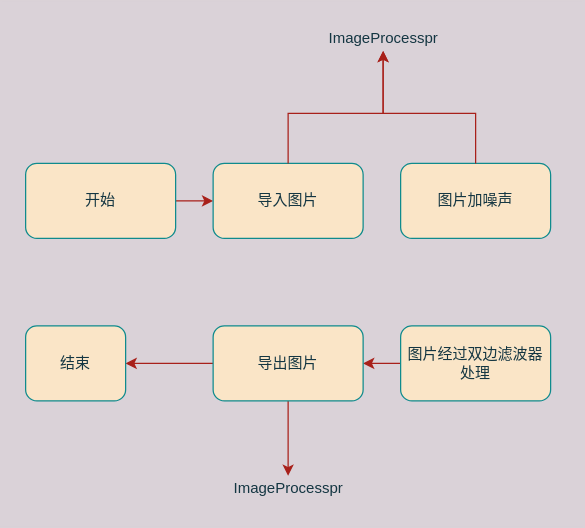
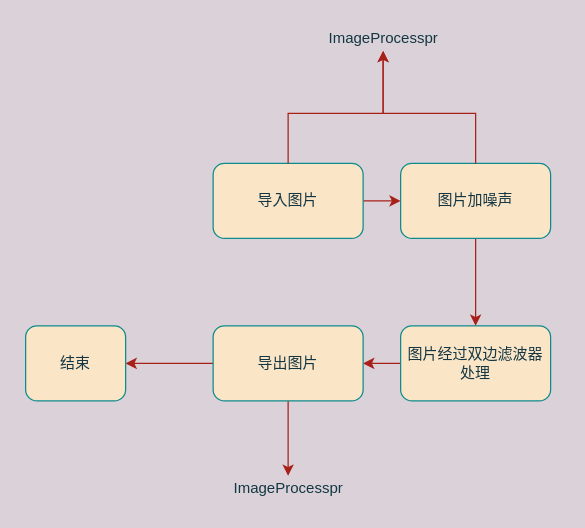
node "开始": removed
edge "开始" -> "导入图片": removed
edge "导入图片" -> "图片加噪声": added
edge "图片加噪声" -> "图片经过双边滤波器处理": added
